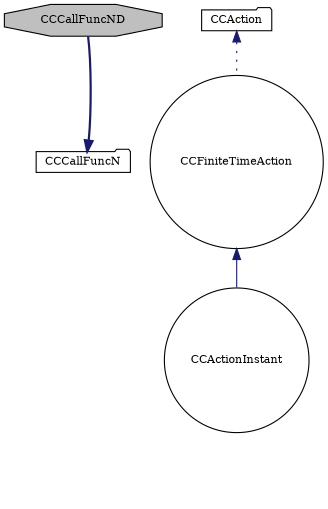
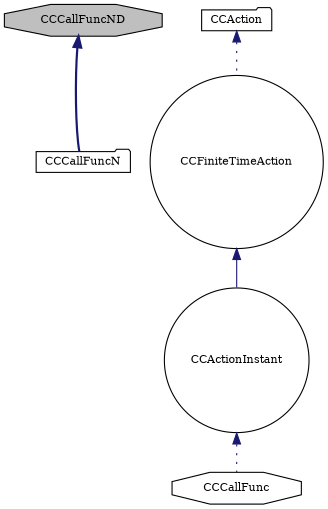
edge "CCCallFuncND" -> "CCCallFuncN": reversed
node "CCCallFunc": added
